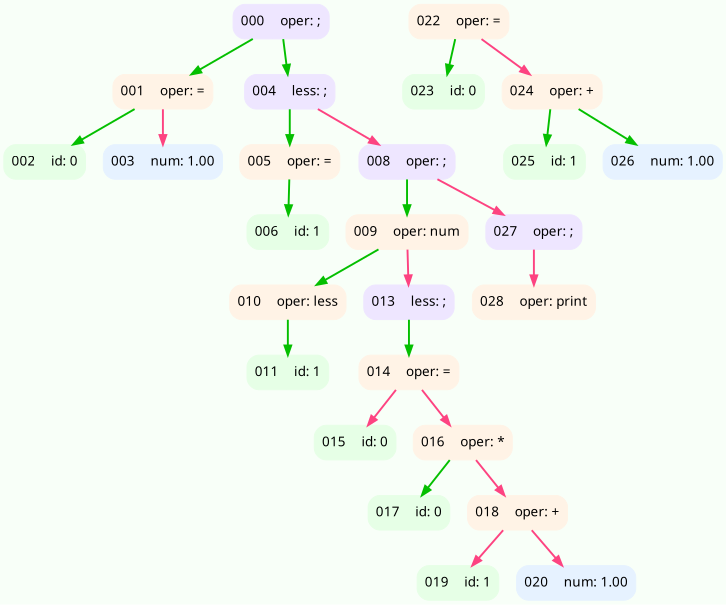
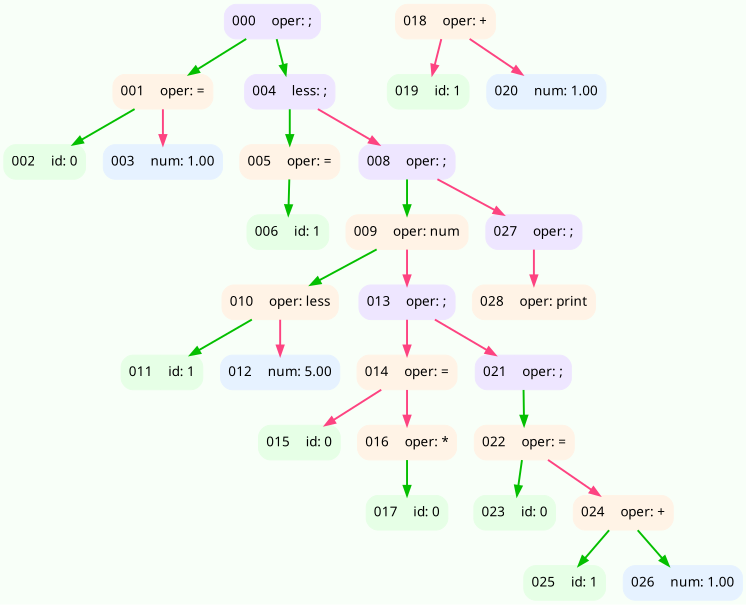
node "013": text "less: ;" -> "oper: ;"
edge "013" -> "014": color #04bf00 -> #fd4381
node "012": added
node "021": added
edge "016" -> "018": removed
